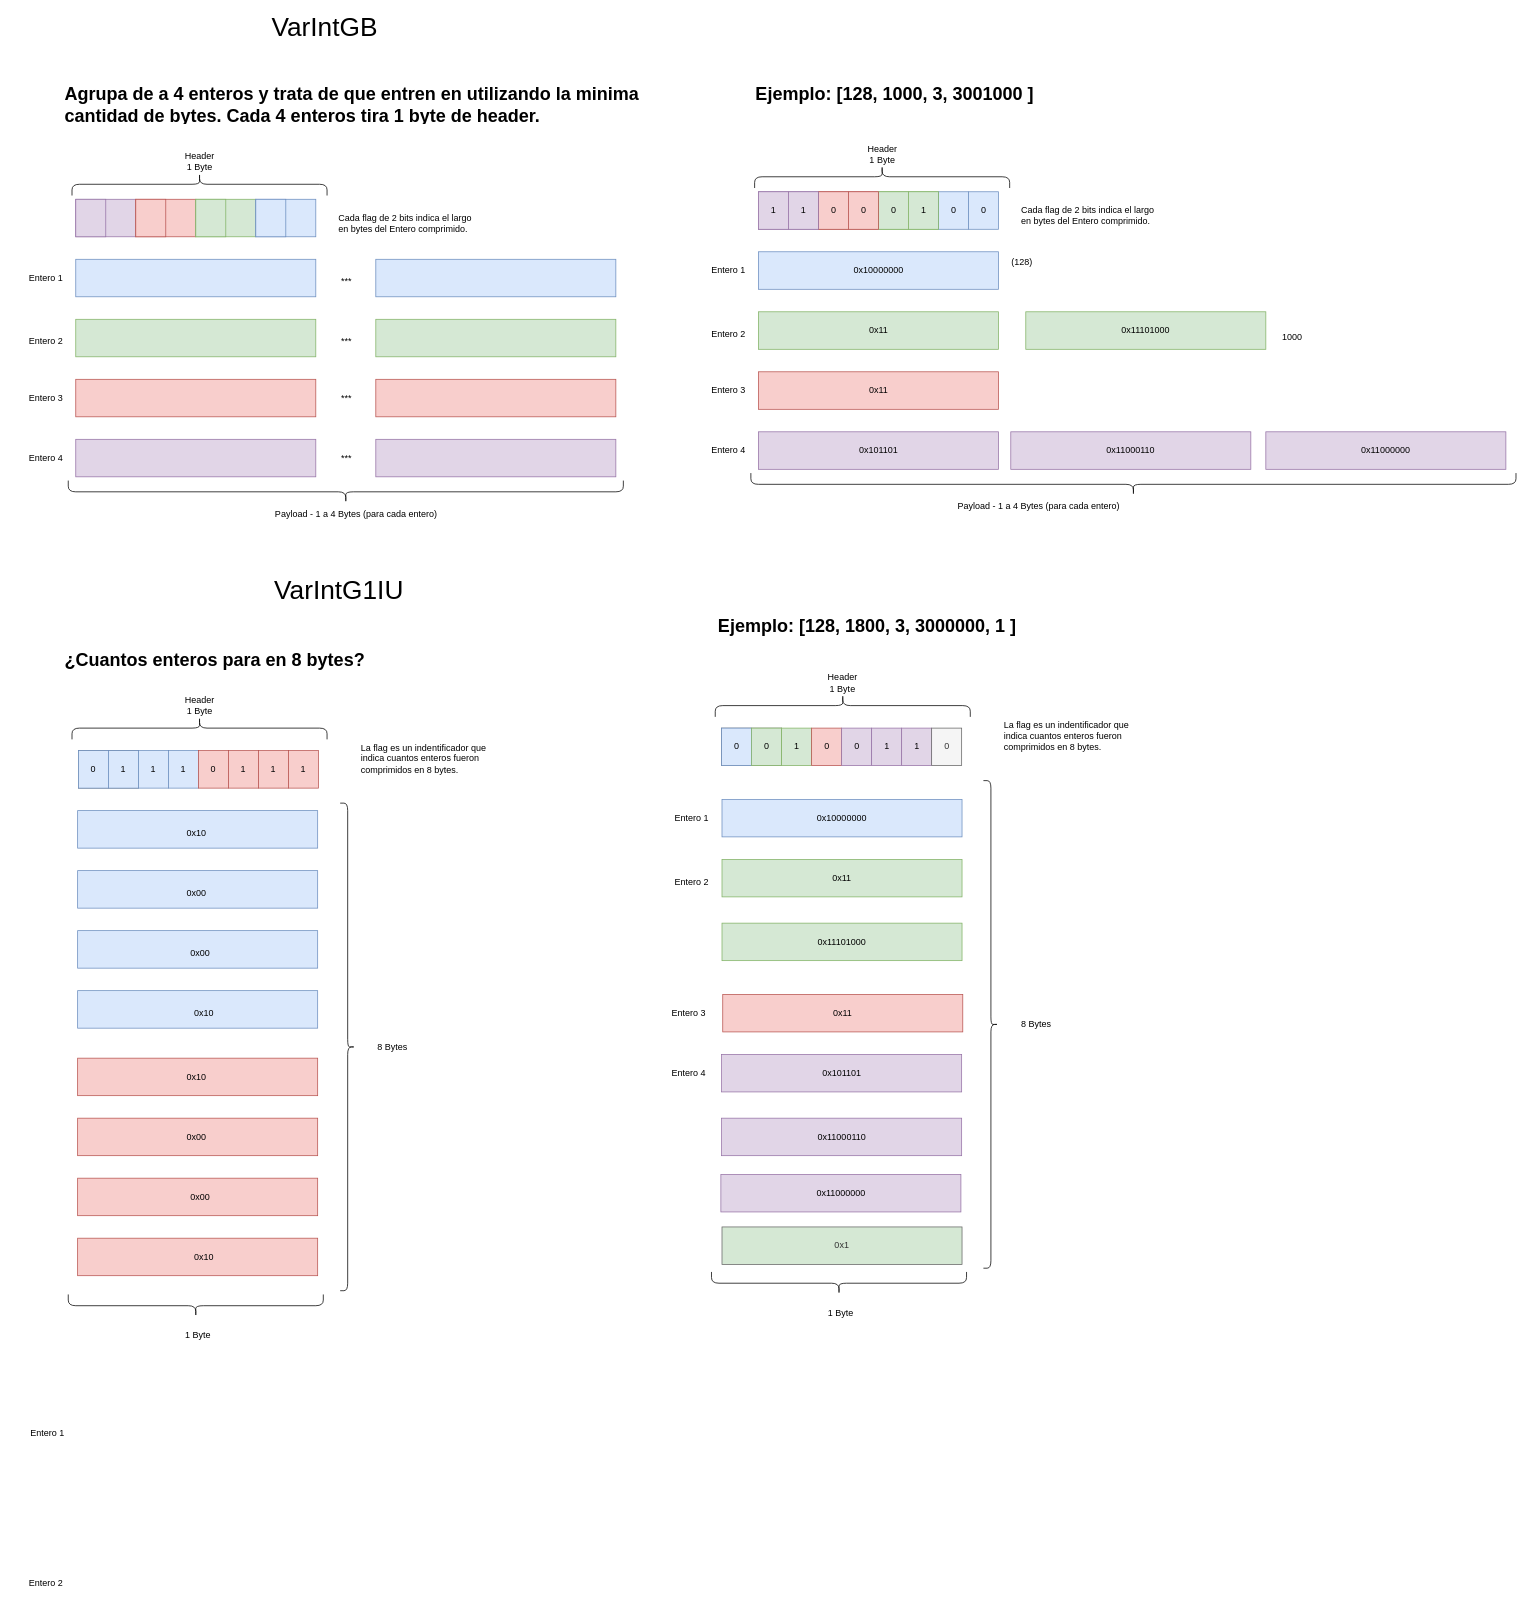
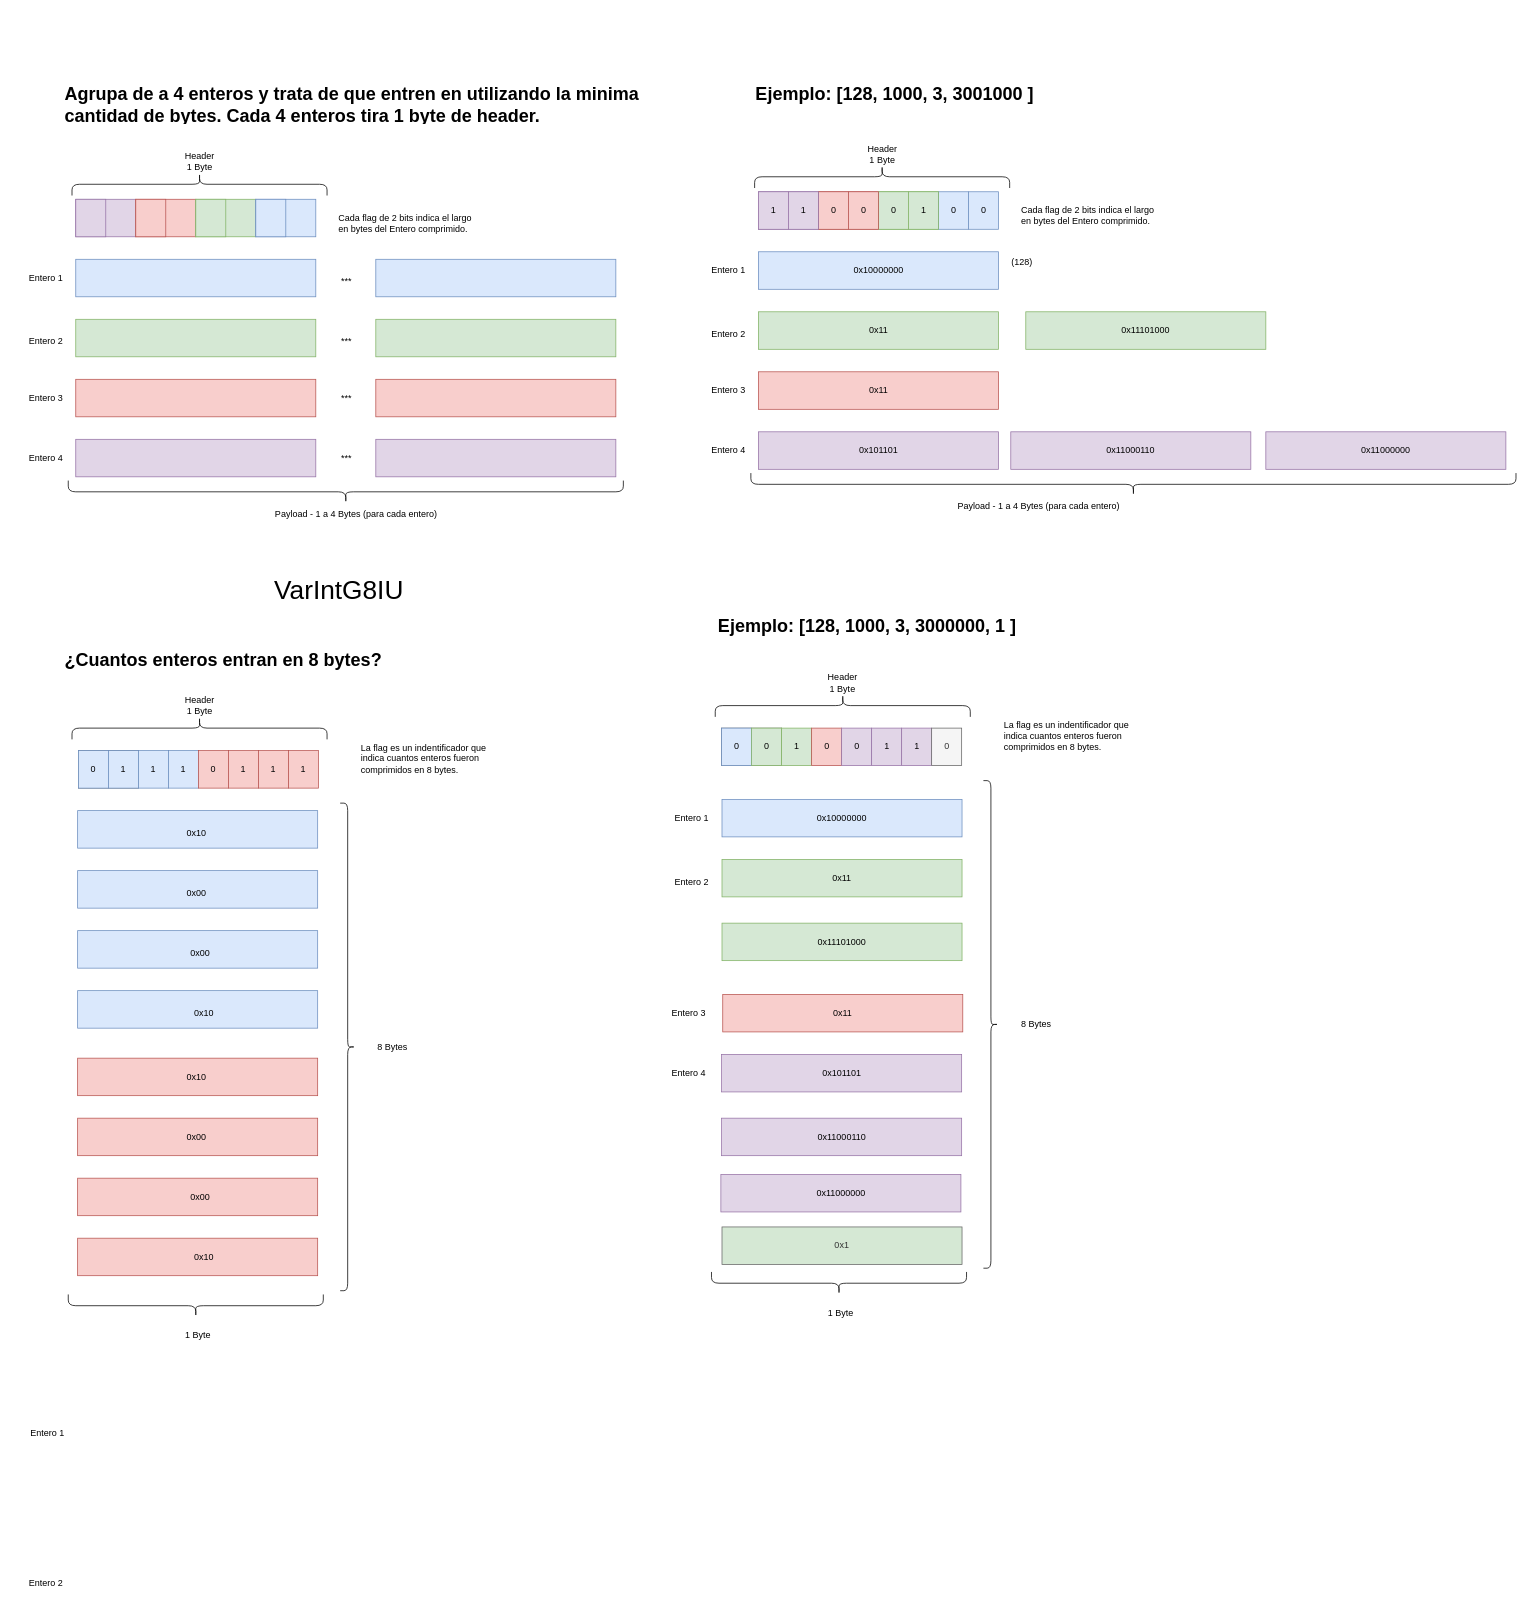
node "VarIntGB": removed
node "1000": removed
node "VarIntG1IU": label "VarIntG1IU" -> "VarIntG8IU"
node "Ejemplo: [128, 1800, 3, 3000000, 1 ]": label "Ejemplo: [128, 1800, 3, 3000000, 1 ]" -> "Ejemplo: [128, 1000, 3, 3000000, 1 ]"
node "¿Cuantos enteros para en 8 bytes?": label "¿Cuantos enteros para en 8 bytes?" -> "¿Cuantos enteros entran en 8 bytes?"
